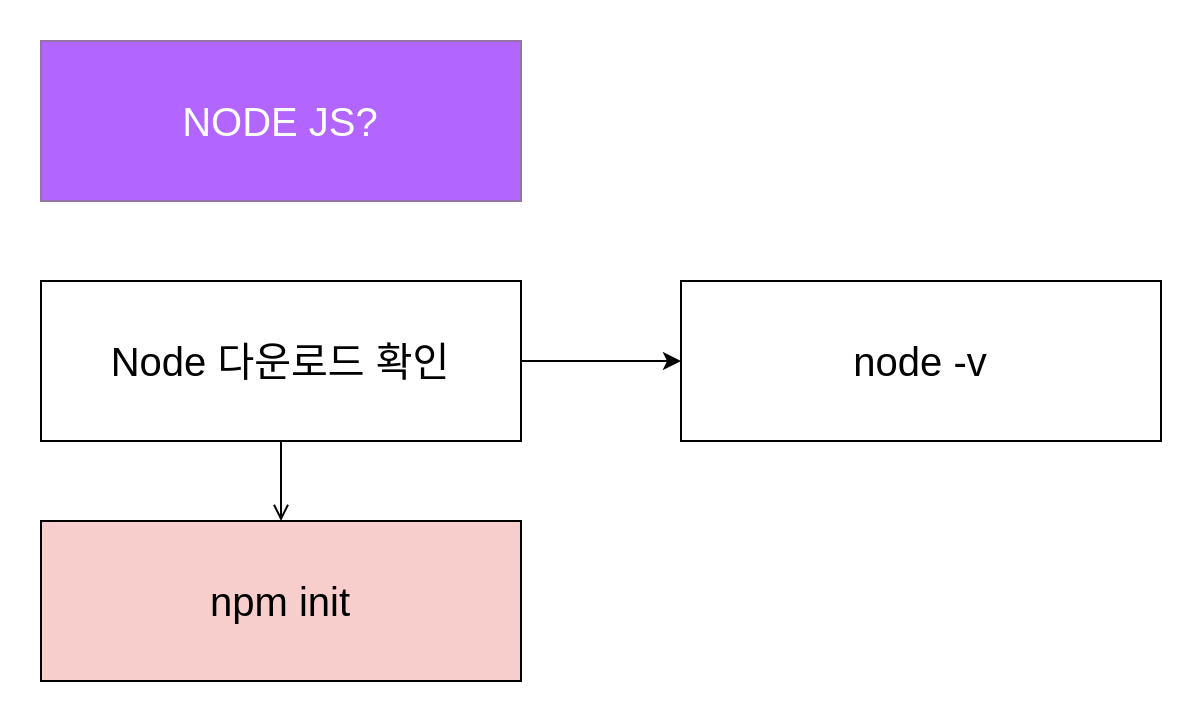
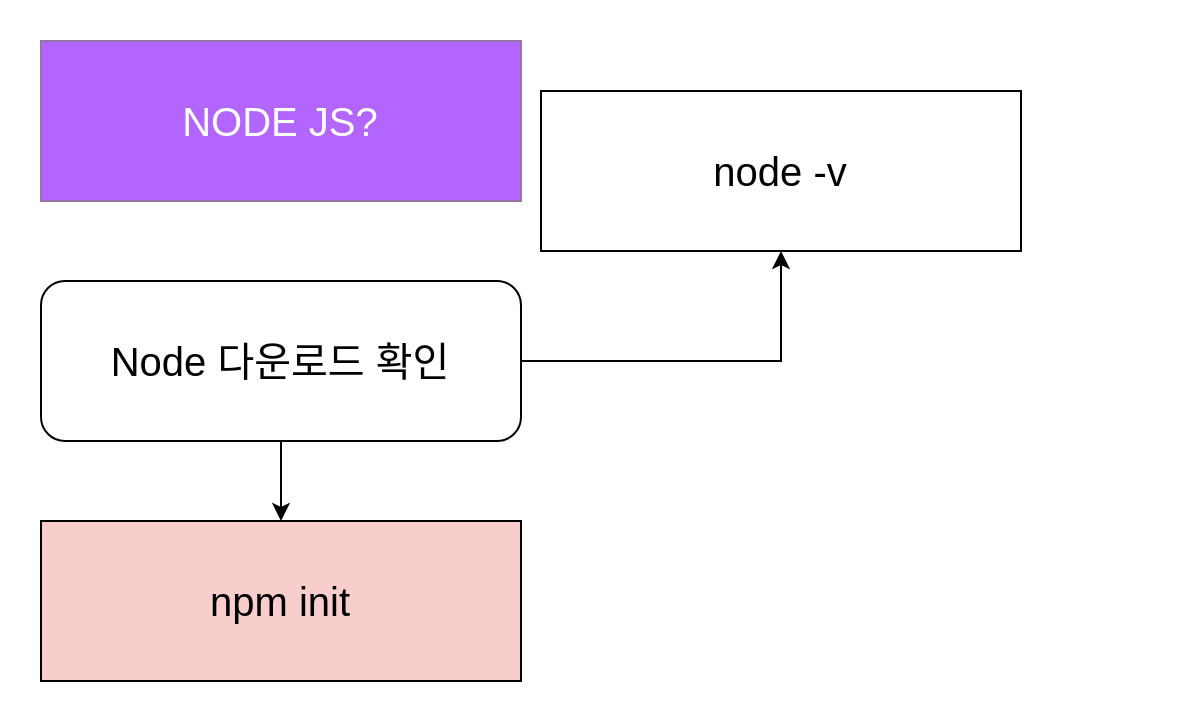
node "Node 다운로드 확인": shape rectangle -> rounded rectangle
node "node -v": moved (921, 361) -> (781, 171)
edge "Node 다운로드 확인" -> "npm init": arrowhead open -> classic
